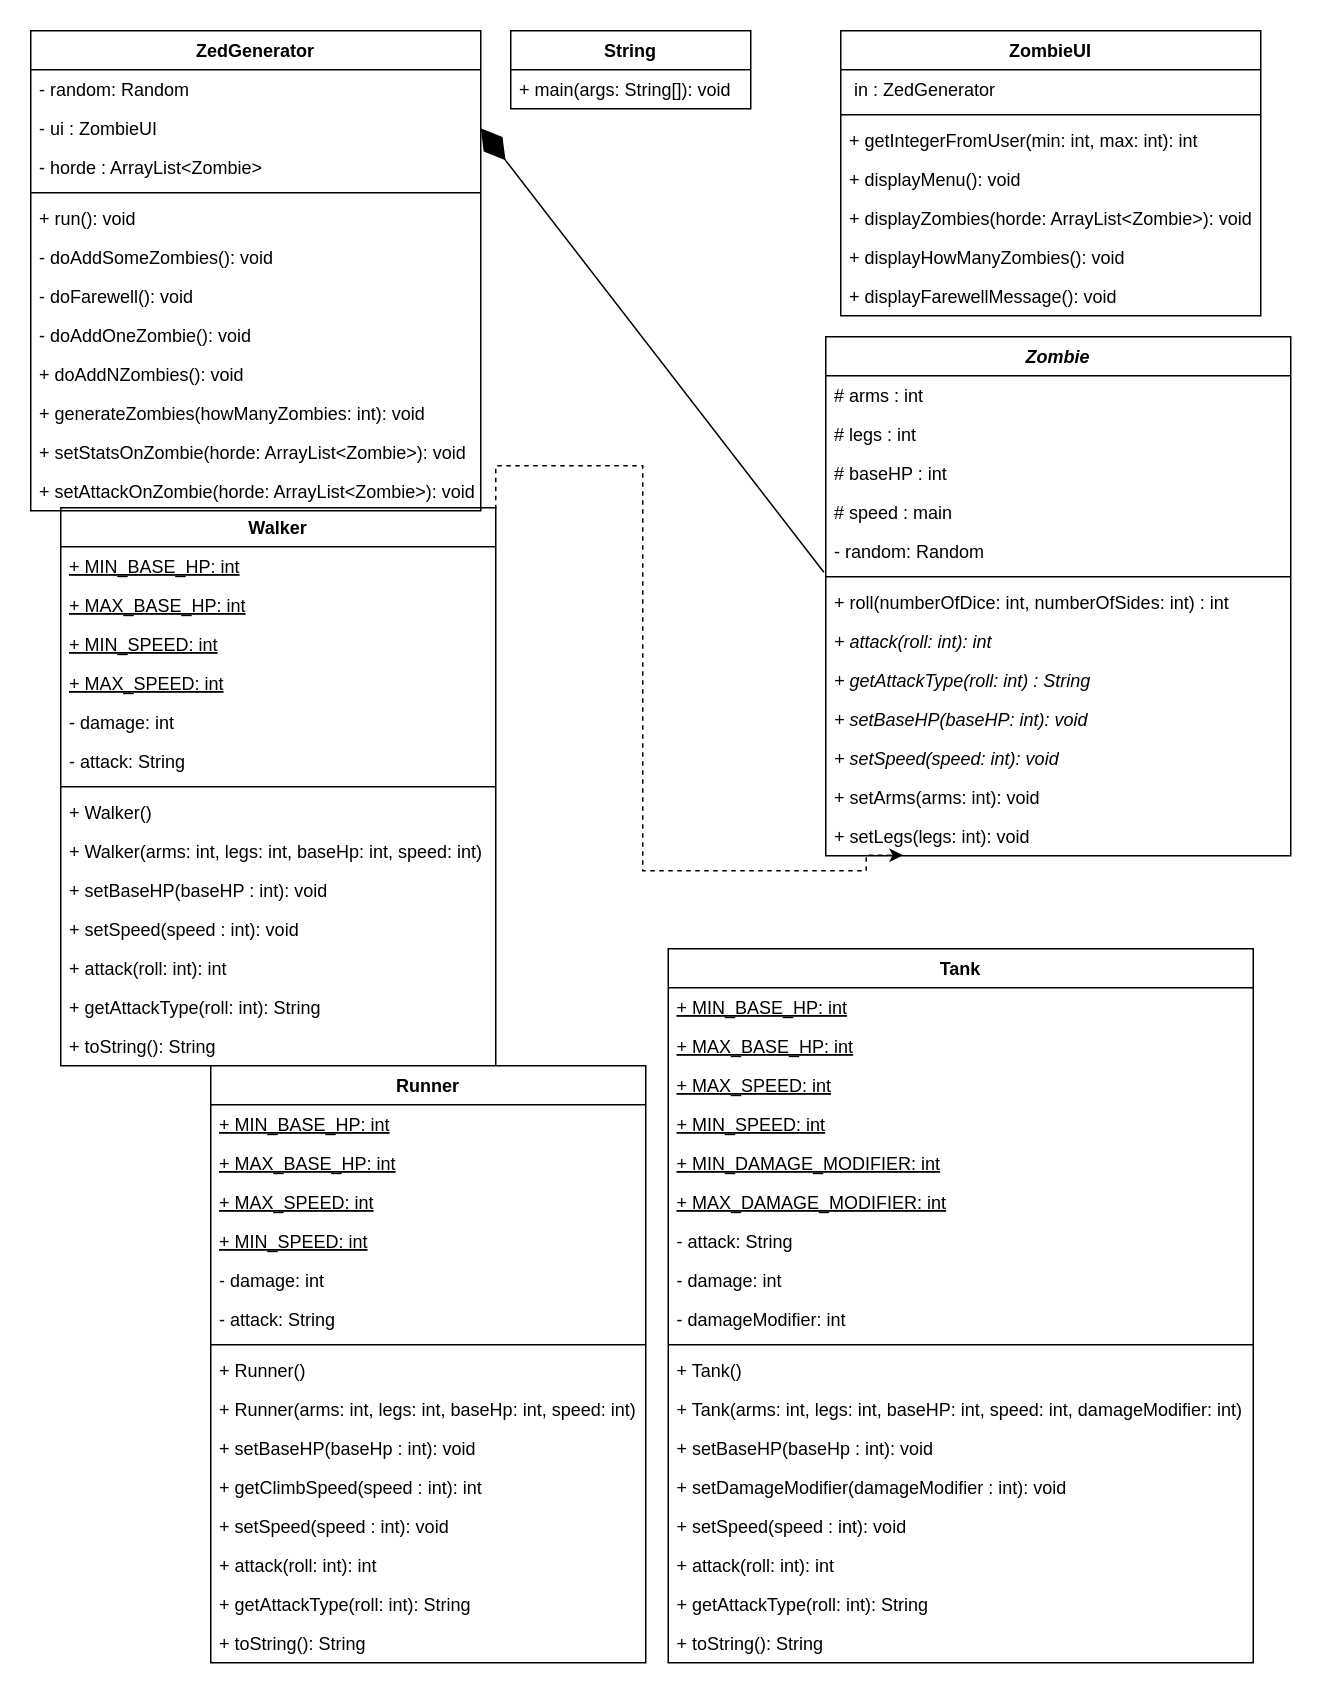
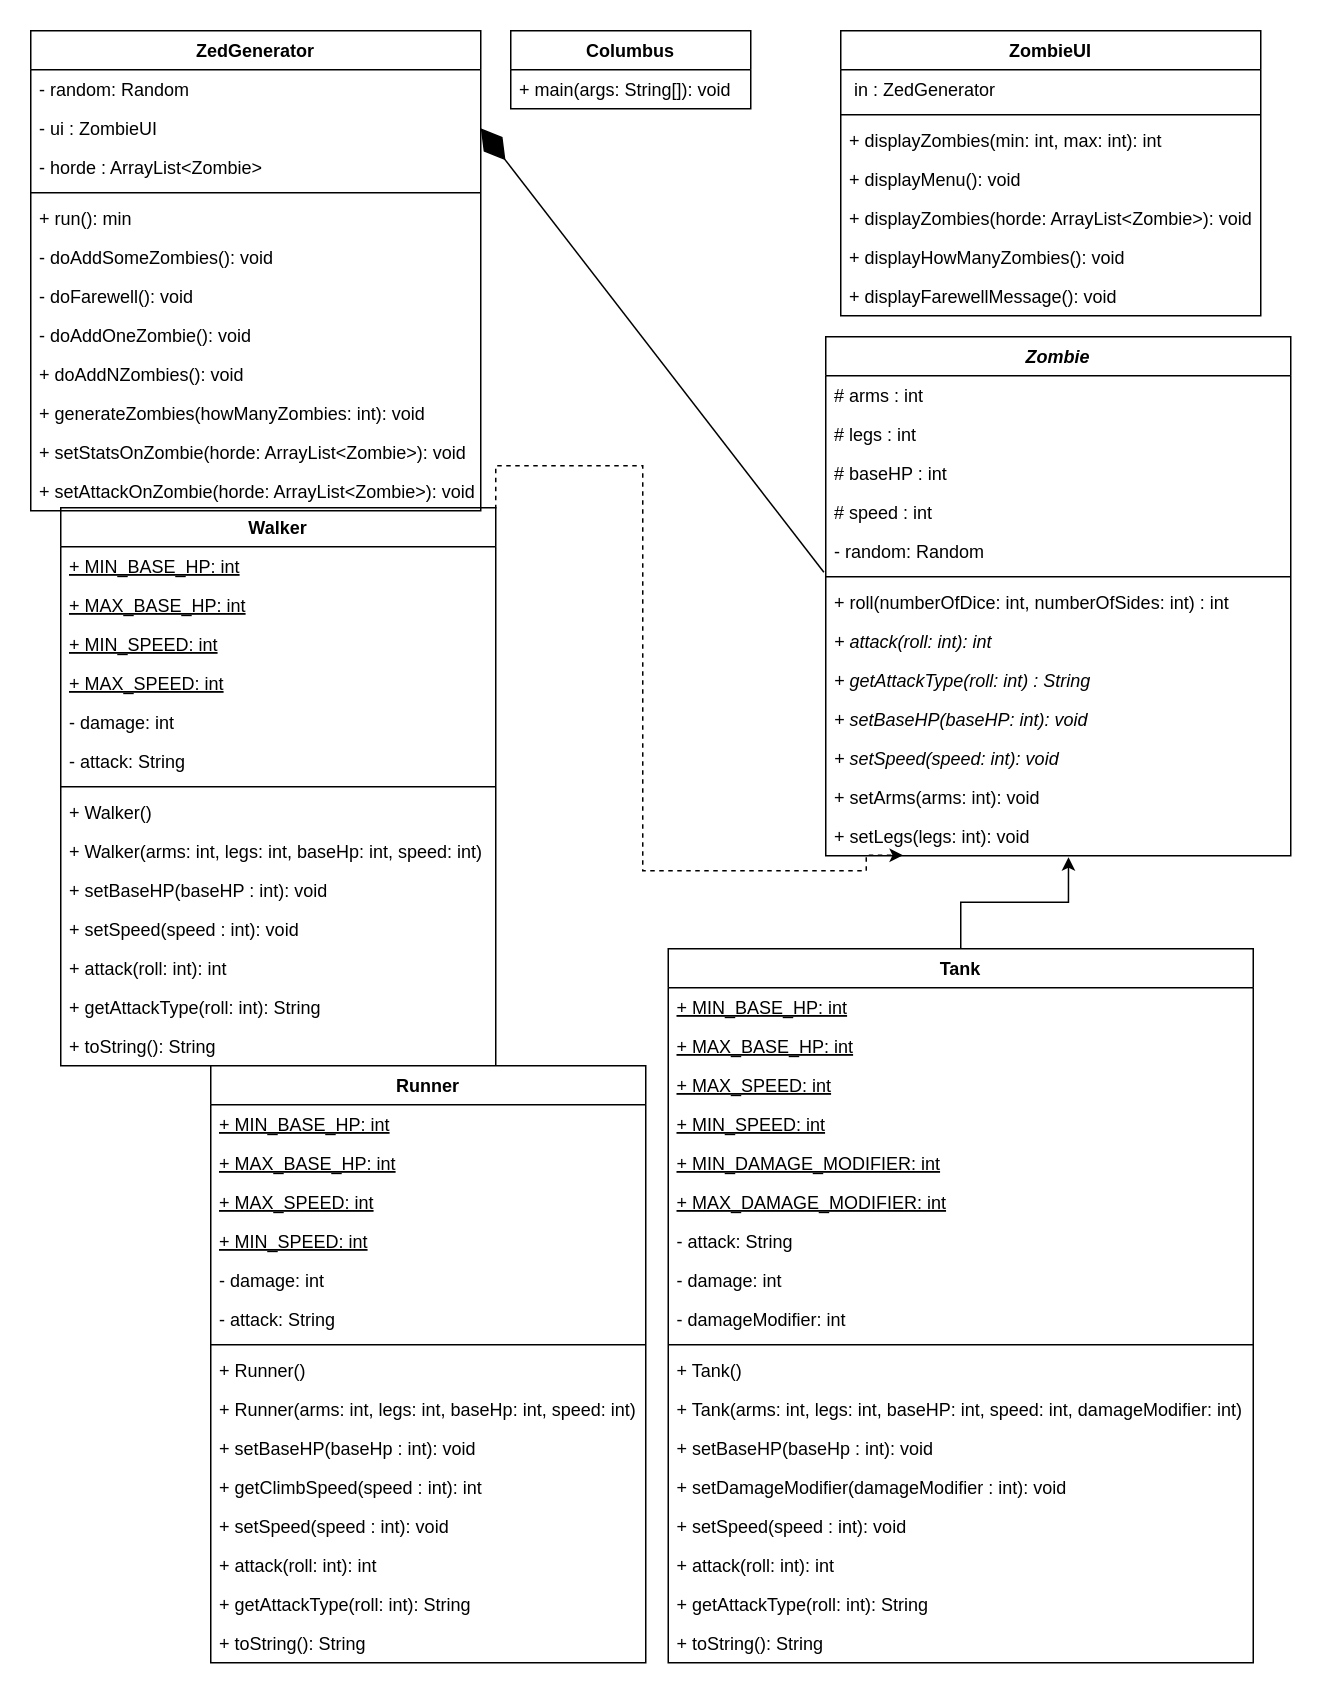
node "String": label "String" -> "Columbus"
node "+ getIntegerFromUser(min: int, max: int): int": label "+ getIntegerFromUser(min: int, max: int): int" -> "+ displayZombies(min: int, max: int): int"
node "+ run(): void": label "+ run(): void" -> "+ run(): min"
node "# speed : main": label "# speed : main" -> "# speed : int"
edge "Tank" -> "+ setLegs(legs: int): void": added
